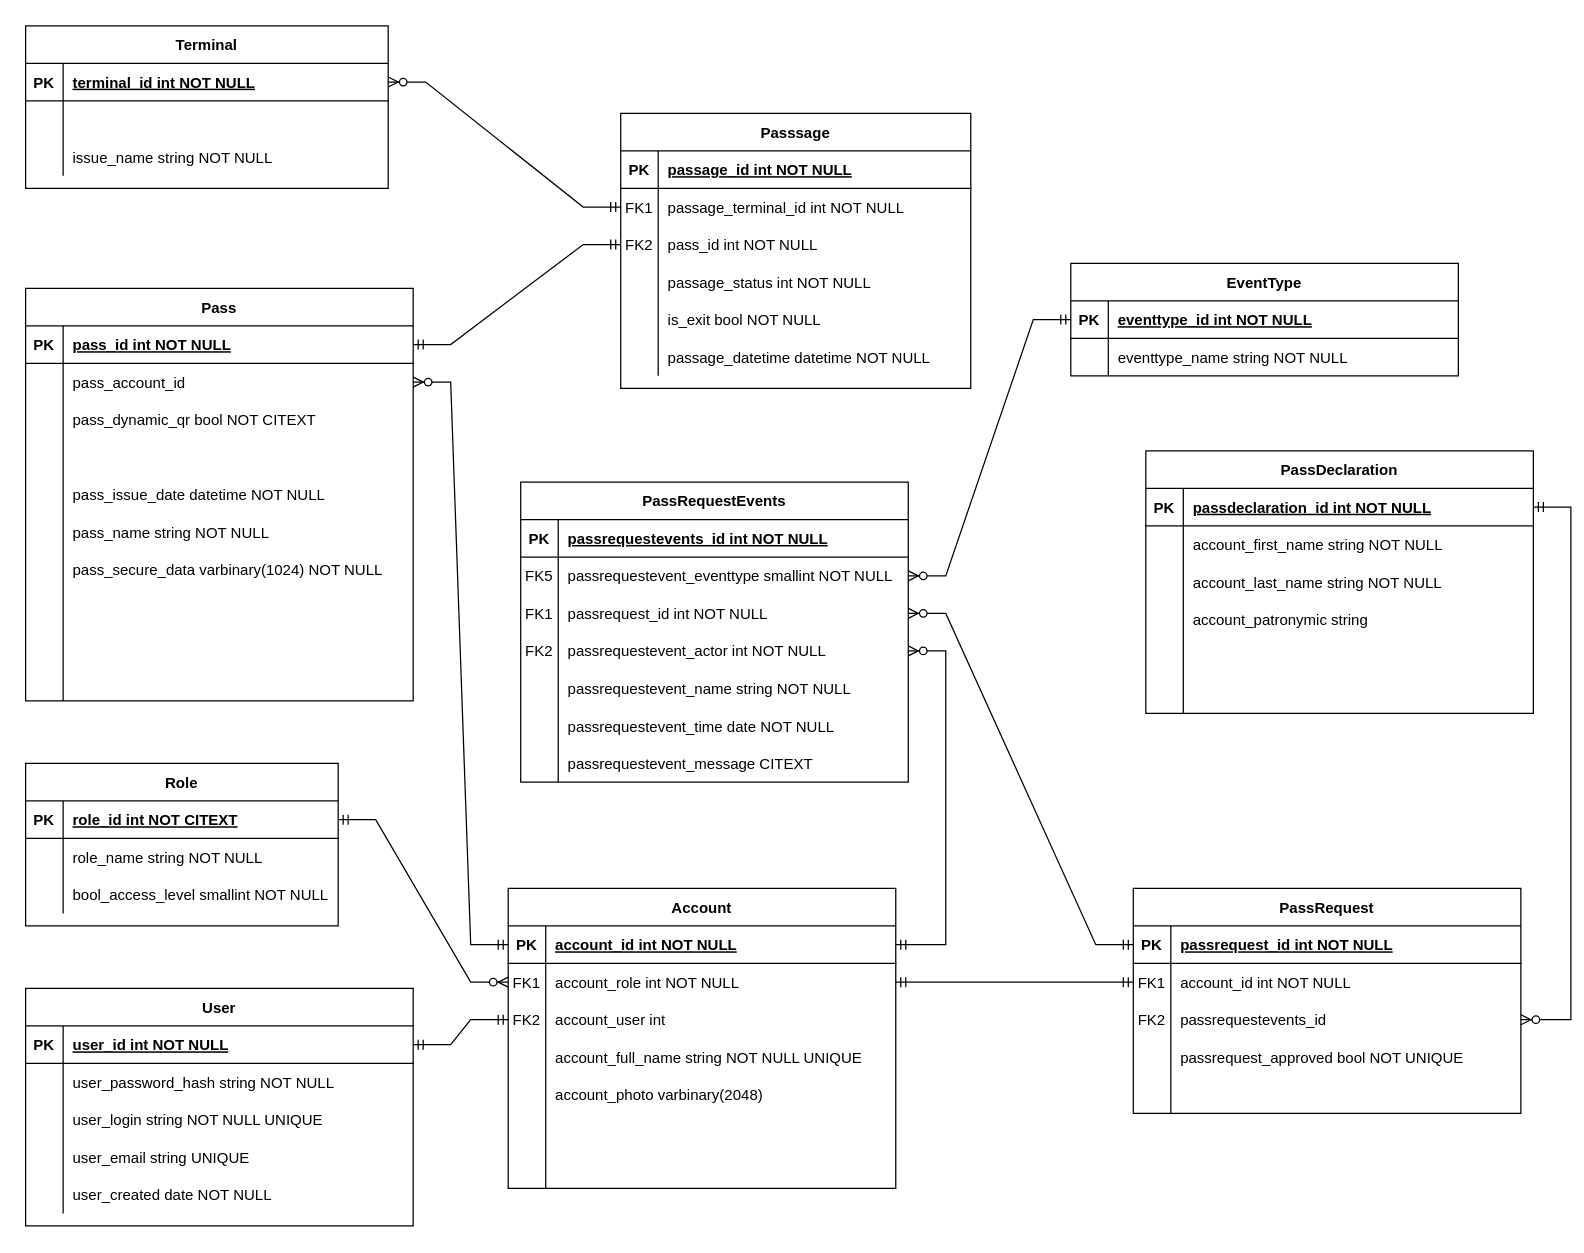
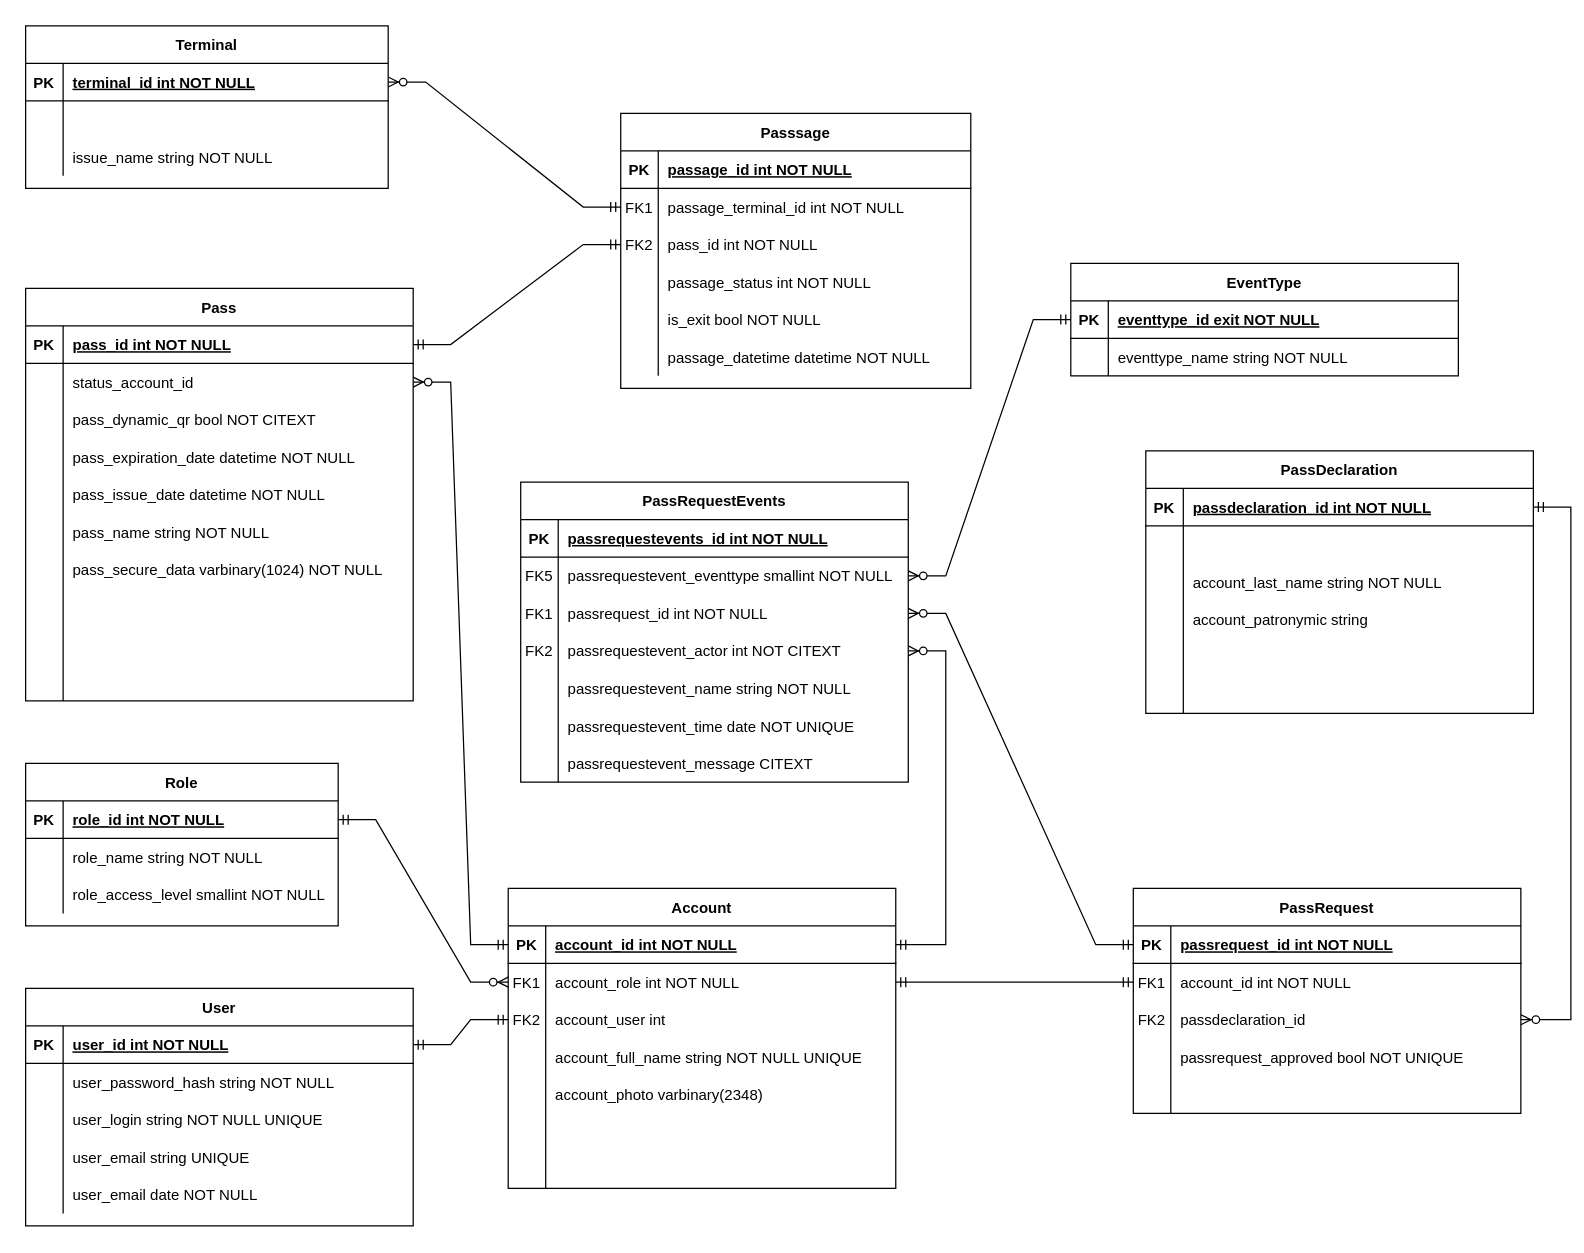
node "eventtype_id int NOT NULL": label "eventtype_id int NOT NULL" -> "eventtype_id exit NOT NULL"
node "pass_account_id": label "pass_account_id" -> "status_account_id"
node "pass_expiration_date datetime NOT NULL": added
node "account_first_name string NOT NULL": removed
node "passrequestevent_actor int NOT NULL": label "passrequestevent_actor int NOT NULL" -> "passrequestevent_actor int NOT CITEXT"
node "passrequestevent_time date NOT NULL": label "passrequestevent_time date NOT NULL" -> "passrequestevent_time date NOT UNIQUE"
node "role_id int NOT CITEXT": label "role_id int NOT CITEXT" -> "role_id int NOT NULL"
node "bool_access_level smallint NOT NULL": label "bool_access_level smallint NOT NULL" -> "role_access_level smallint NOT NULL"
node "passrequestevents_id": label "passrequestevents_id" -> "passdeclaration_id"
node "account_photo varbinary(2048)": label "account_photo varbinary(2048)" -> "account_photo varbinary(2348)"
node "user_created date NOT NULL": label "user_created date NOT NULL" -> "user_email date NOT NULL"
